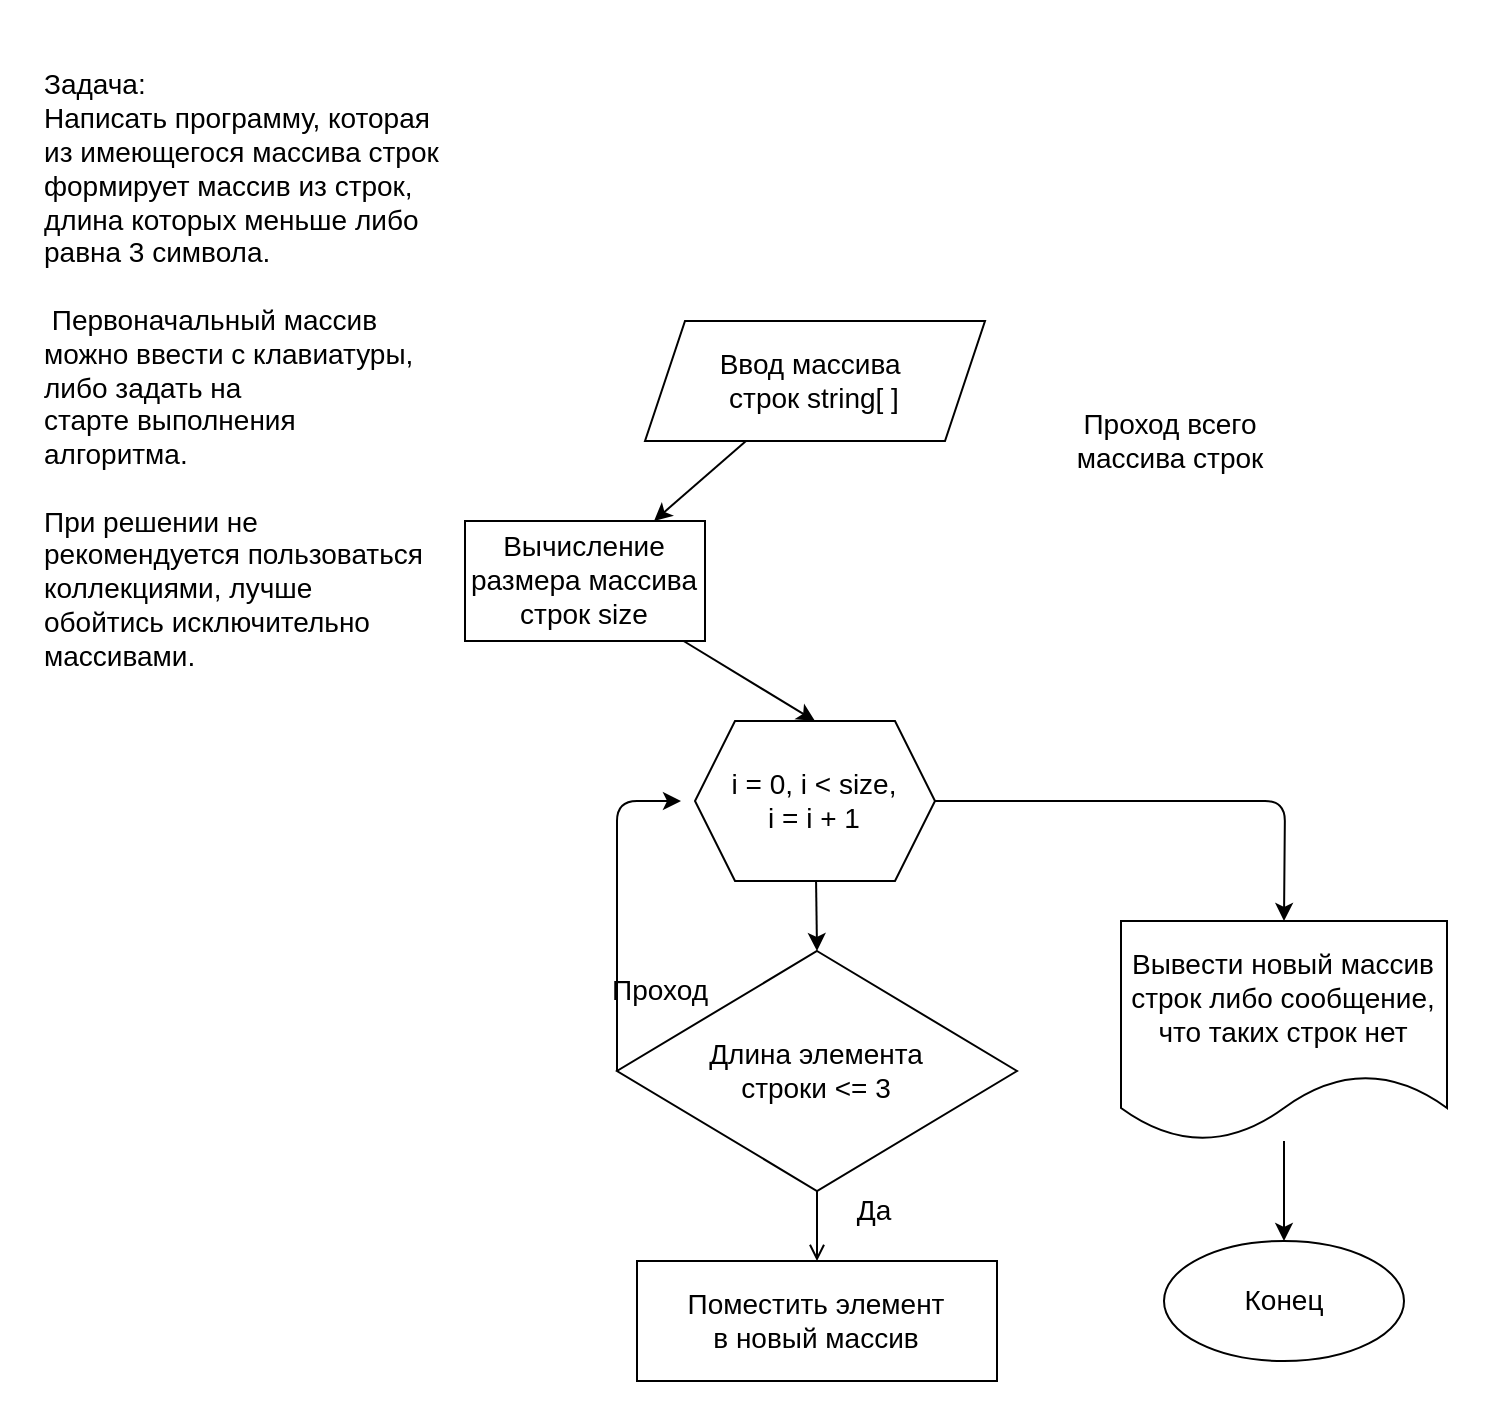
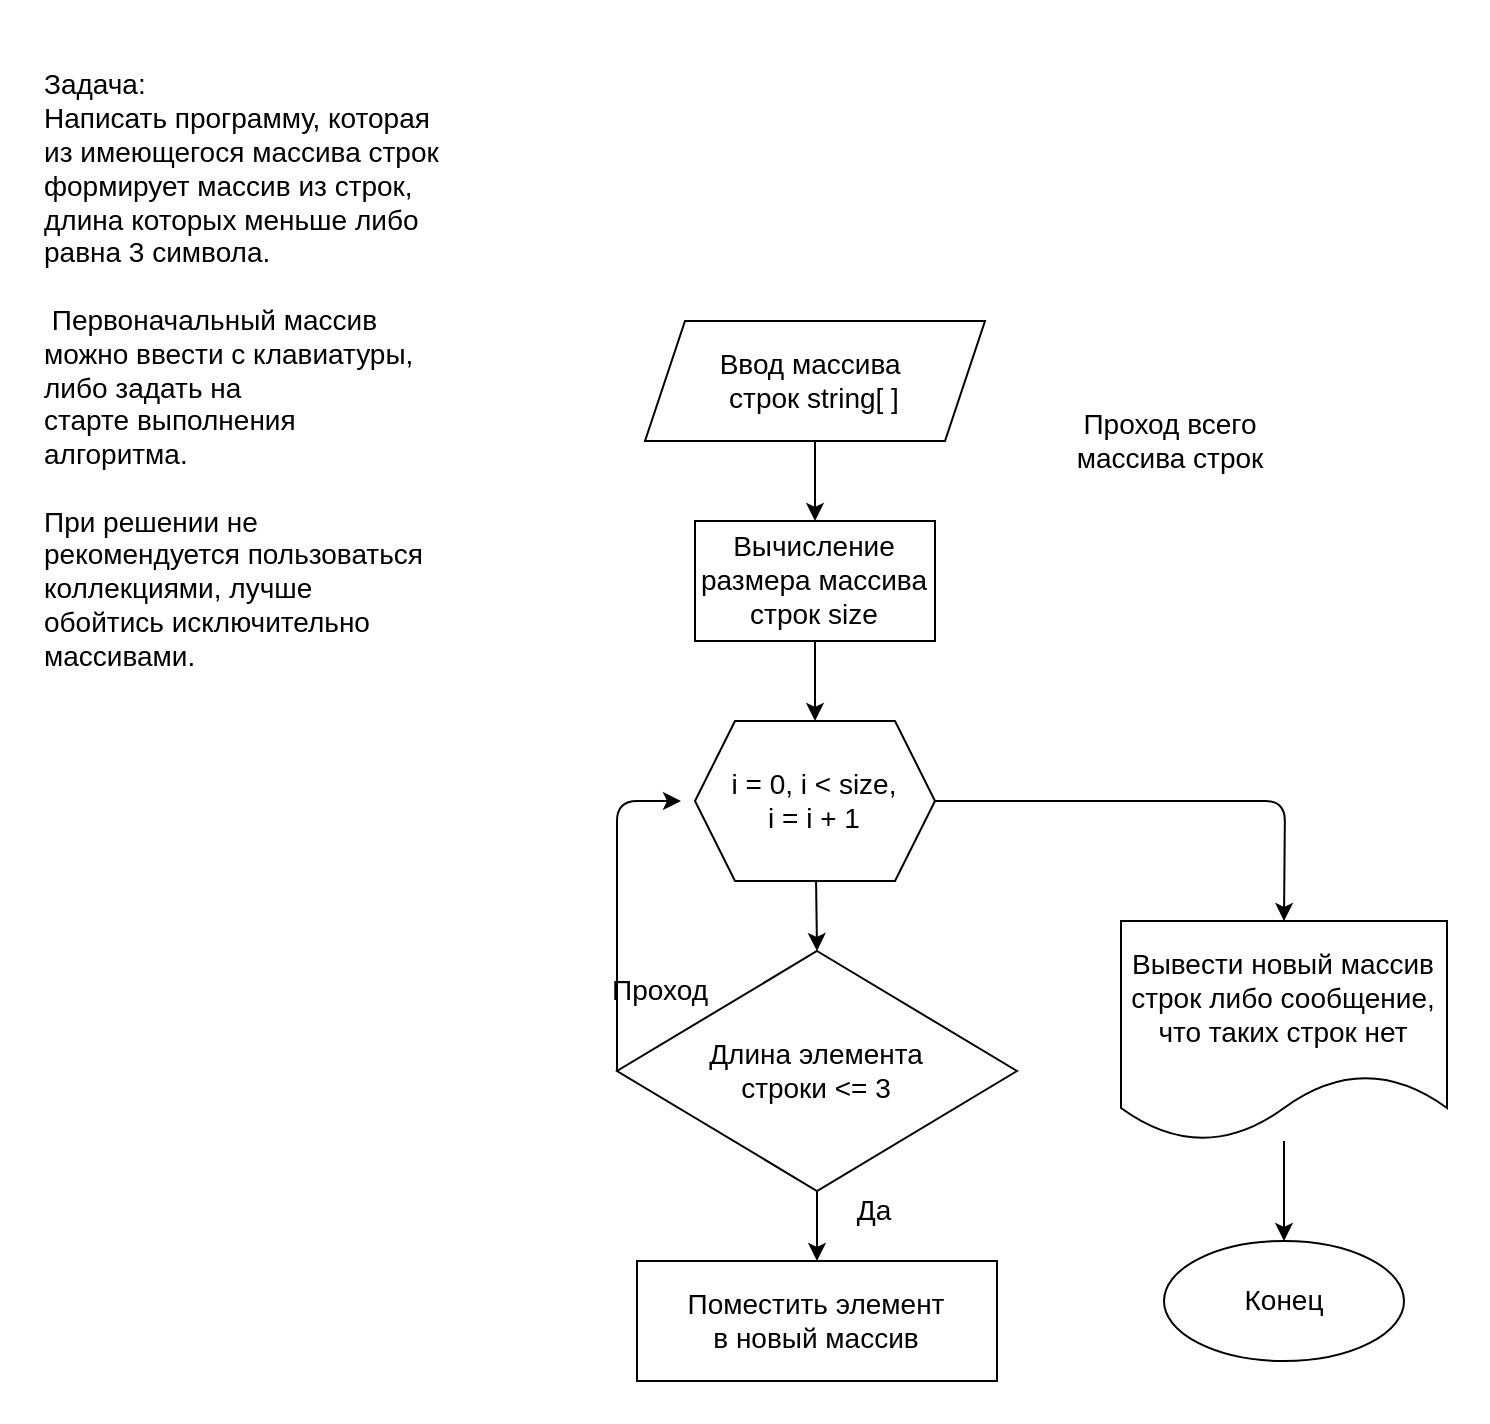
node "Вычисление размера массива строк size": moved (585, 581) -> (815, 581)
edge "Длина элемента строки <= 3" -> "Поместить элемент в новый массив": arrowhead open -> classic
